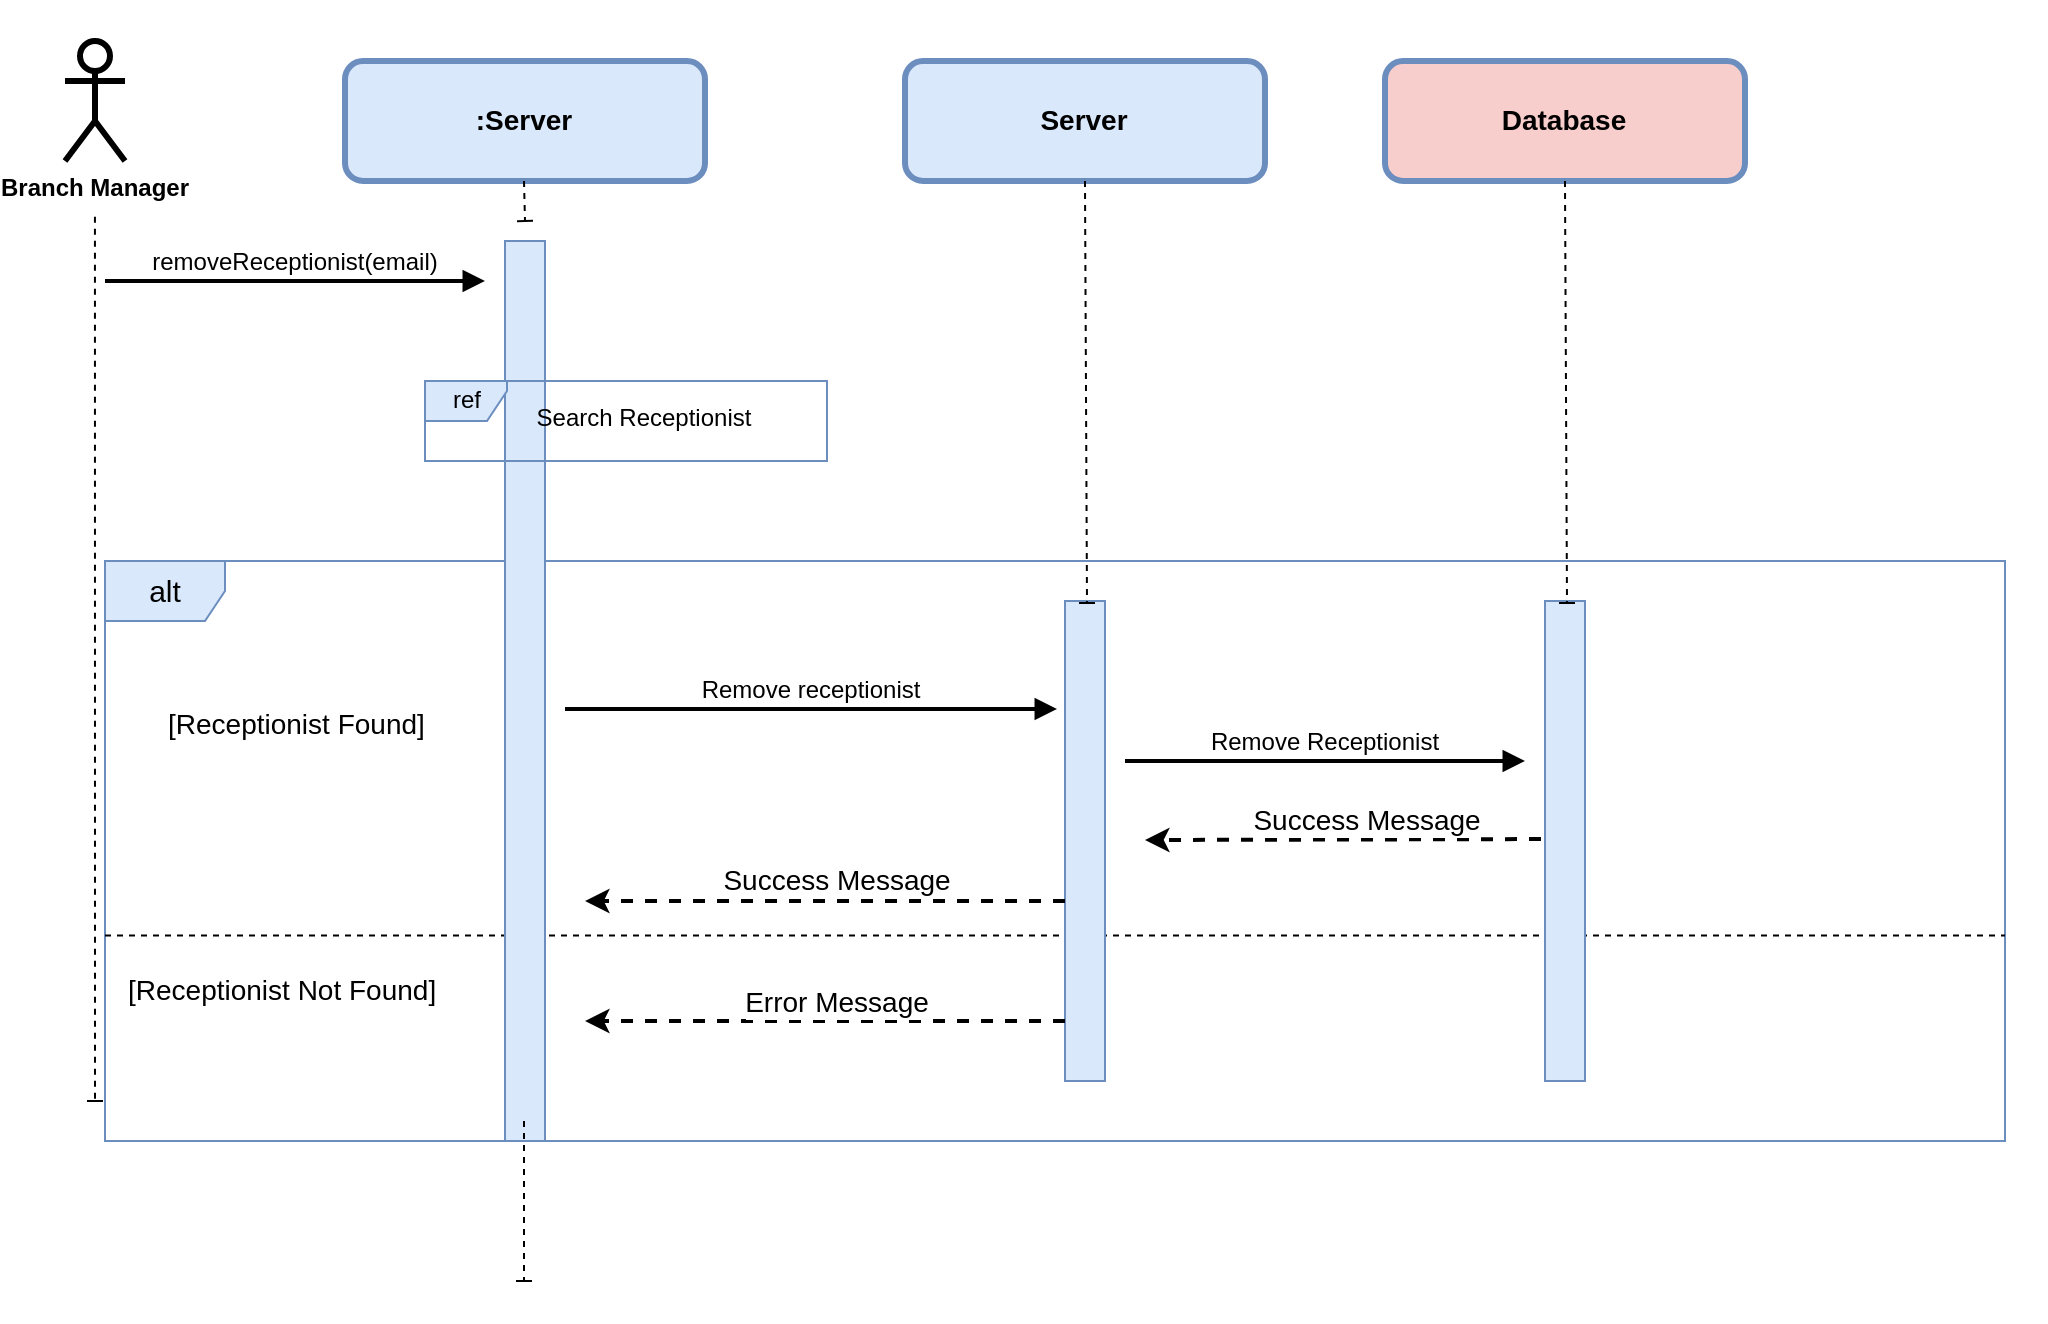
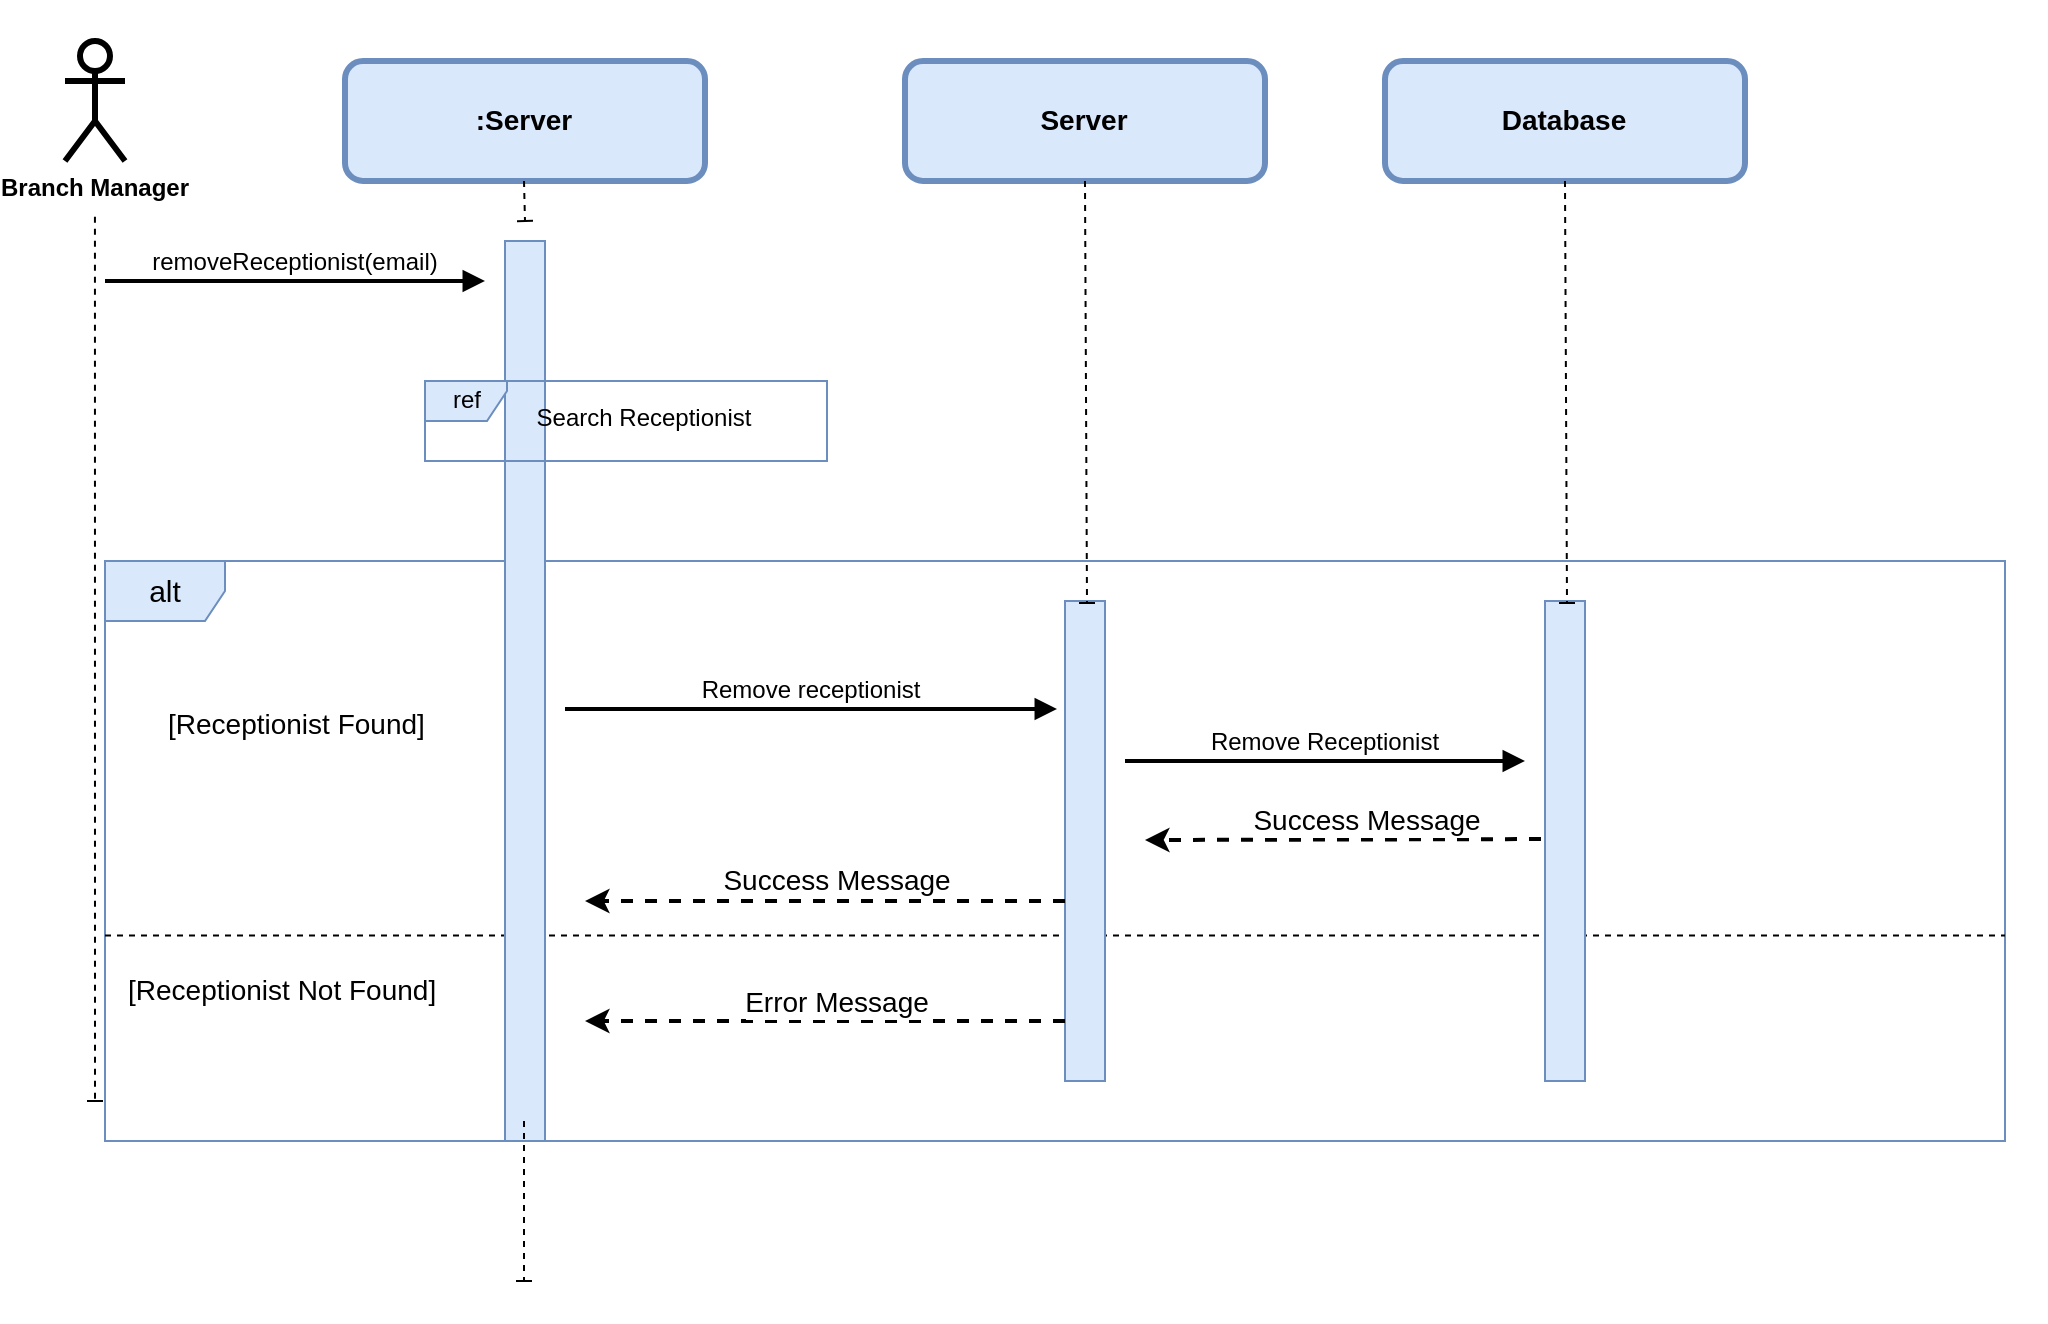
node "Database": fillcolor #f8cecc -> #dae8fc
